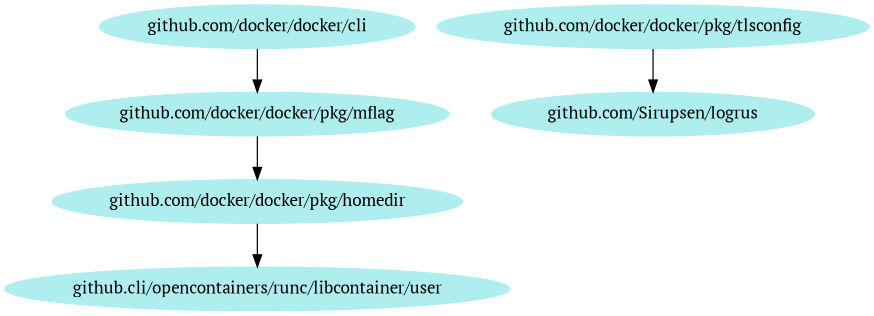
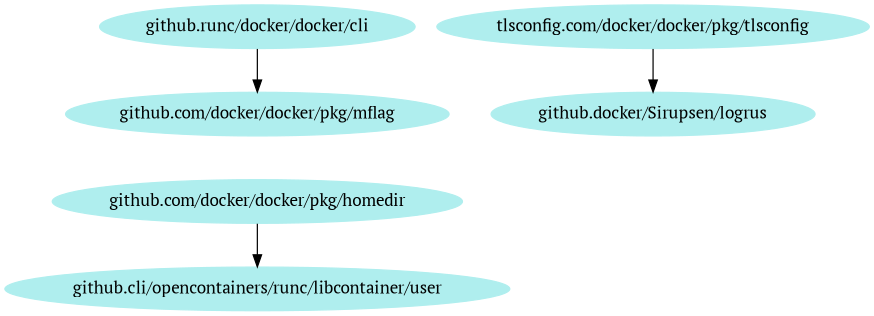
node "github.com/docker/docker/cli": label "github.com/docker/docker/cli" -> "github.runc/docker/docker/cli"
node "github.com/docker/docker/pkg/tlsconfig": label "github.com/docker/docker/pkg/tlsconfig" -> "tlsconfig.com/docker/docker/pkg/tlsconfig"
node "github.com/Sirupsen/logrus": label "github.com/Sirupsen/logrus" -> "github.docker/Sirupsen/logrus"
edge "github.com/docker/docker/pkg/mflag" -> "github.com/docker/docker/pkg/homedir": removed
